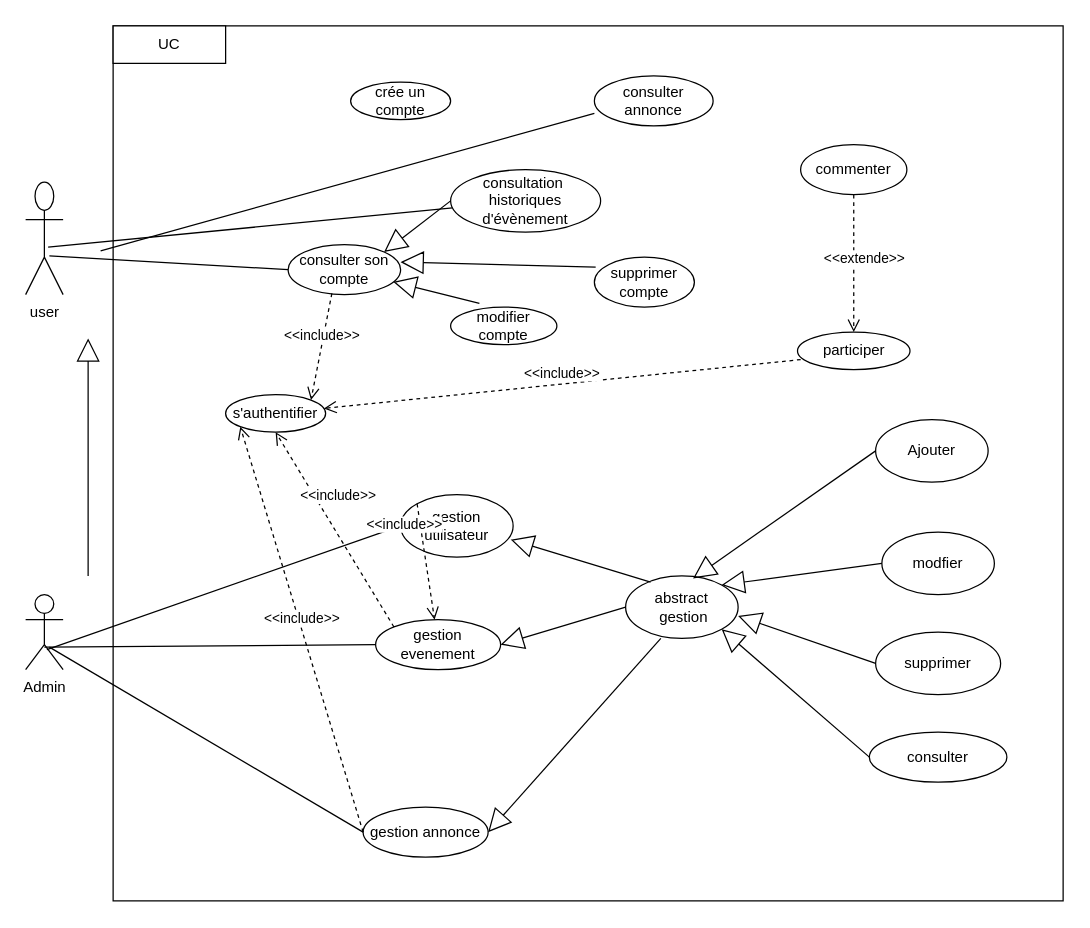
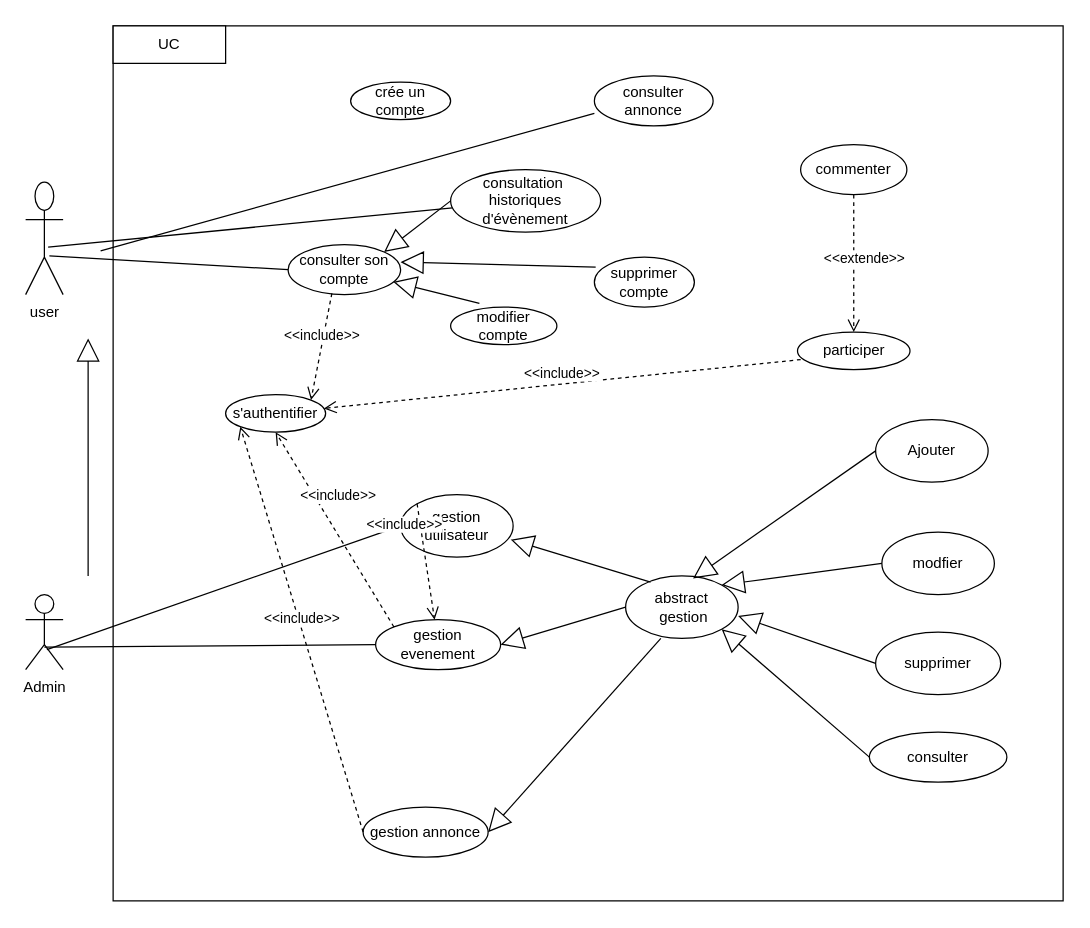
edge "Admin" -- "gestion annonce": removed
